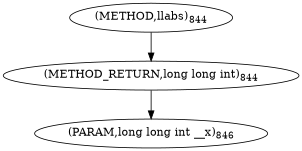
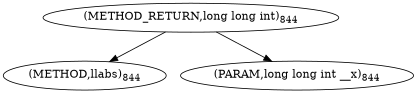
edge "(METHOD,llabs)" -> "(METHOD_RETURN,long long int)": reversed
node "(PARAM,long long int __x)": text "846" -> "844"
